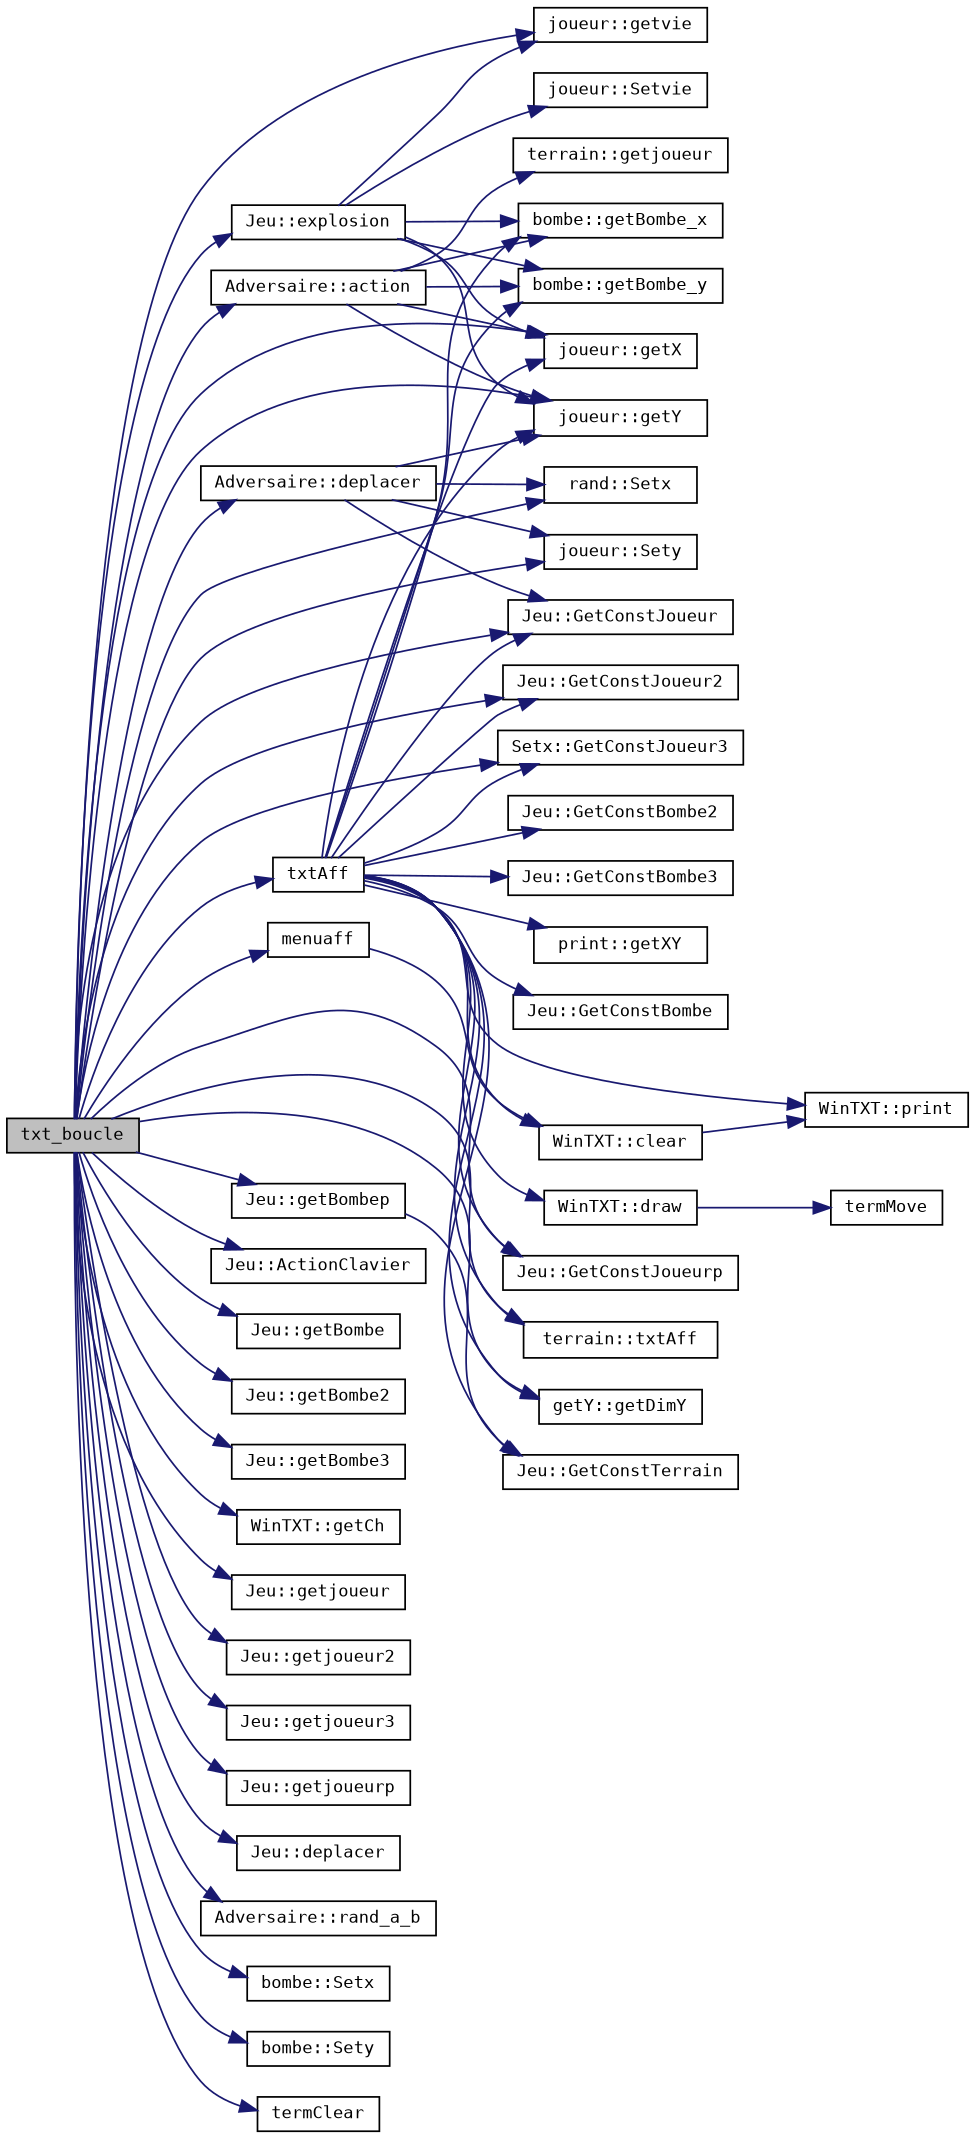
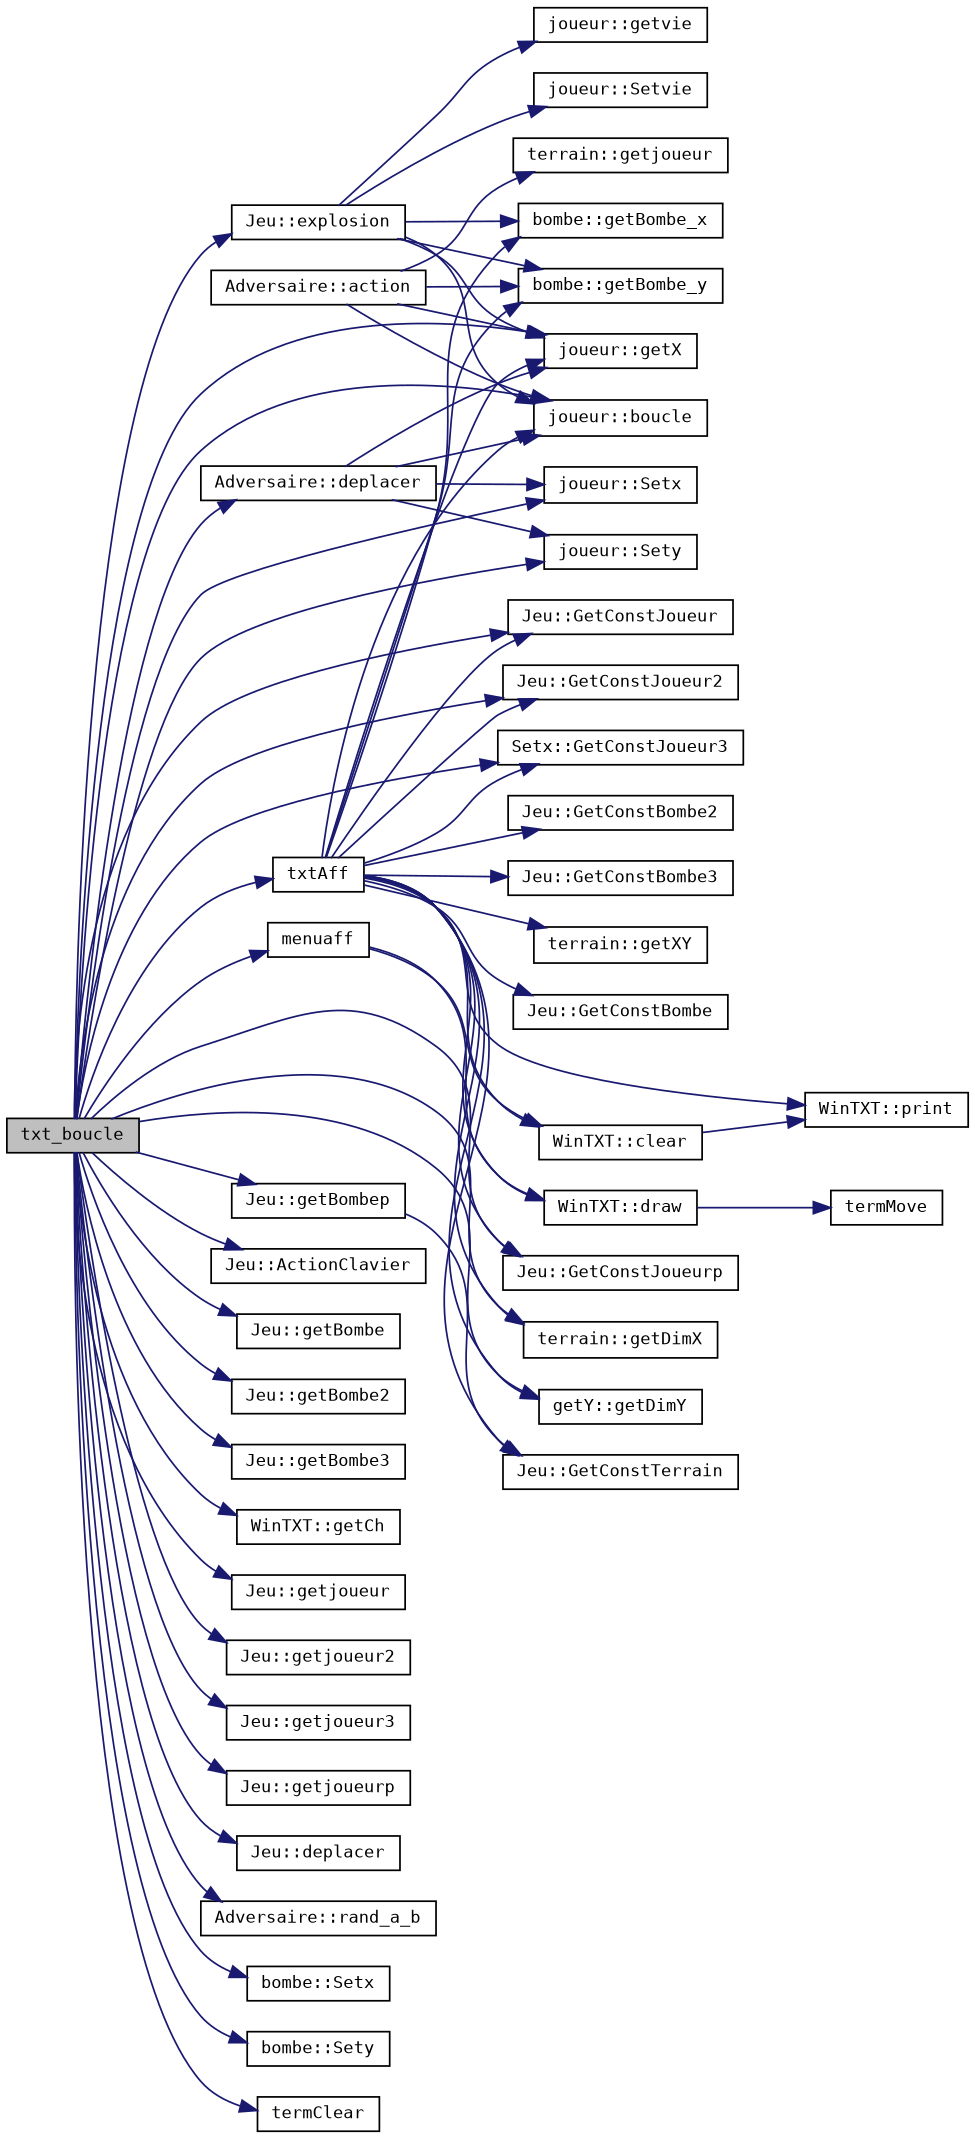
edge "Adversaire::action" -> "bombe::getBombe_x": removed
edge "txt_boucle" -> "joueur::getvie": removed
node "joueur::getY": label "joueur::getY" -> "joueur::boucle"
node "rand::Setx": label "rand::Setx" -> "joueur::Setx"
edge "txt_boucle" -> "Adversaire::action": removed
edge "Adversaire::deplacer" -> "Jeu::GetConstJoueur": now "Adversaire::deplacer" -> "joueur::getX"
node "print::getXY": label "print::getXY" -> "terrain::getXY"
edge "menuaff" -> "WinTXT::draw": added
node "terrain::txtAff": label "terrain::txtAff" -> "terrain::getDimX"
